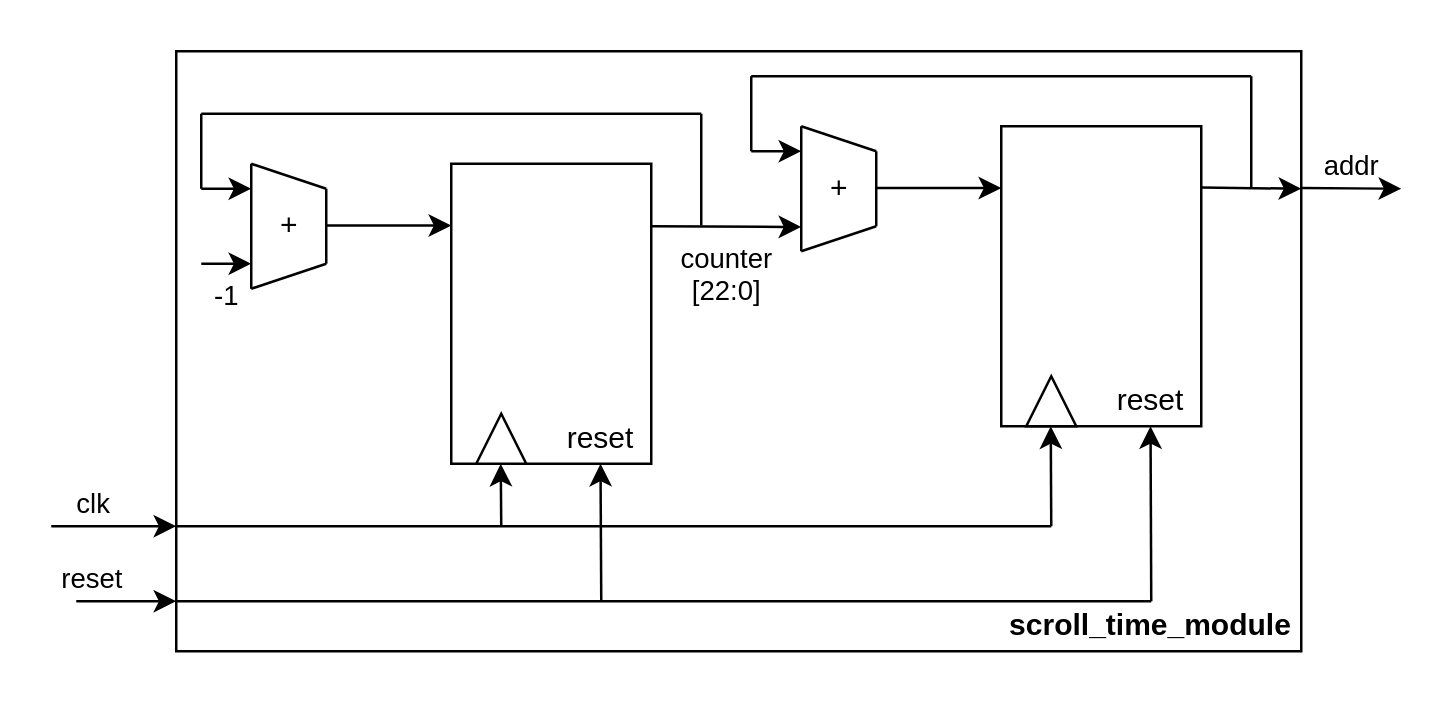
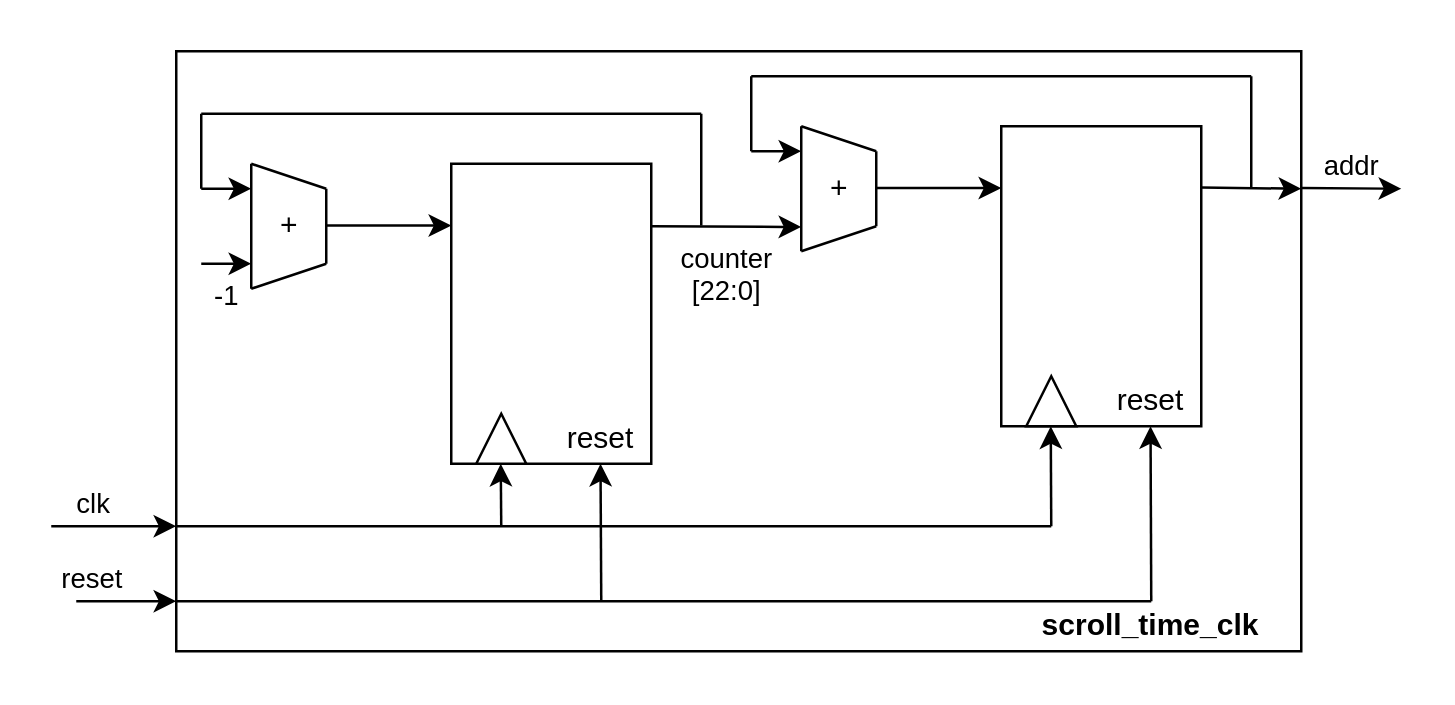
node "scroll_time_module": label "scroll_time_module" -> "scroll_time_clk"
